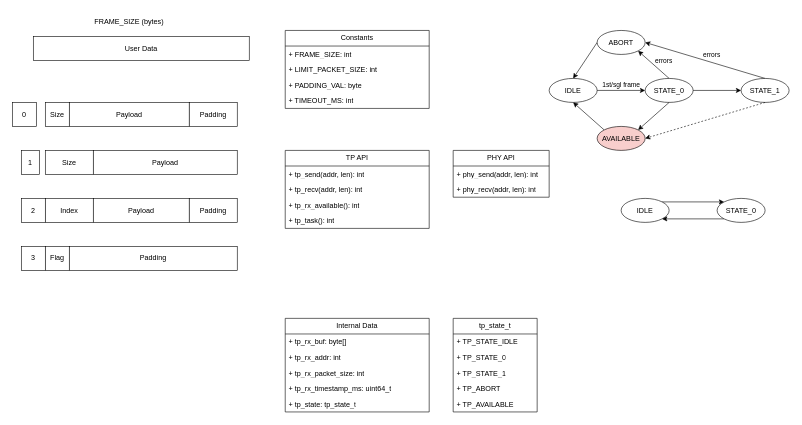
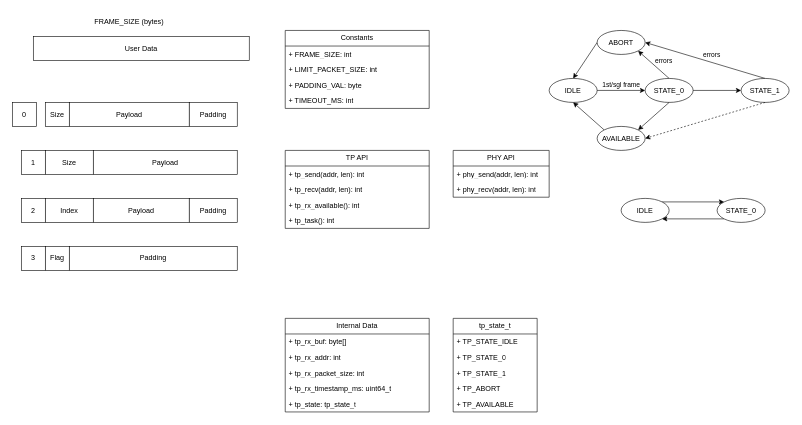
node "AVAILABLE": fillcolor #f8cecc -> #ffffff
node "1": size 18x24 -> 24x24
